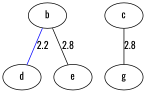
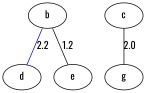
edge "b" -- "e": label "2.8" -> "1.2"
edge "c" -- "g": label "2.8" -> "2.0"
